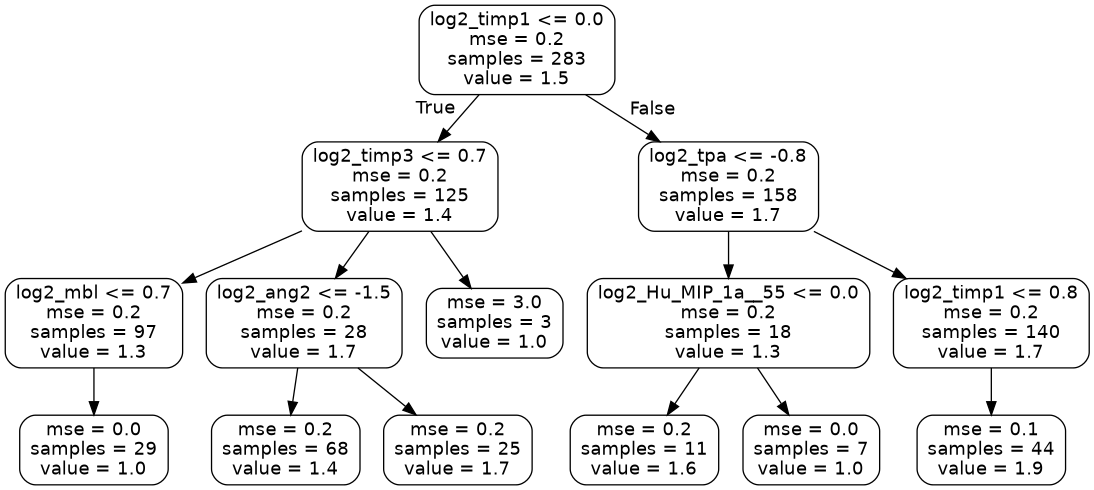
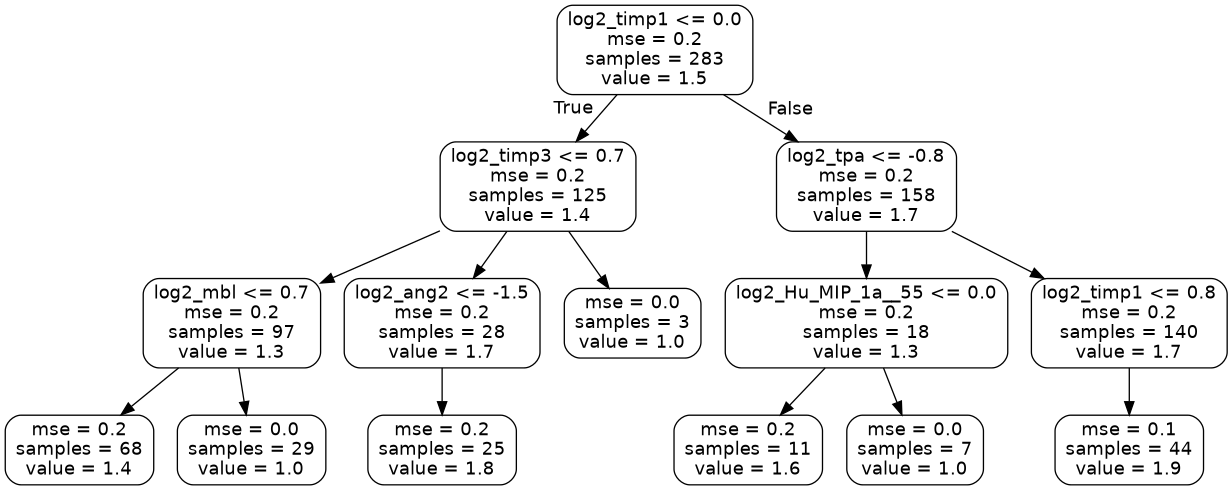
node "mse = 3.0 samples = 3 value = 1.0": label "mse = 3.0 samples = 3 value = 1.0" -> "mse = 0.0 samples = 3 value = 1.0"
edge "log2_ang2 <= -1.5 mse = 0.2 samples = 28 value = 1.7" -> "mse = 0.2 samples = 68 value = 1.4": now "log2_mbl <= 0.7 mse = 0.2 samples = 97 value = 1.3" -> "mse = 0.2 samples = 68 value = 1.4"
node "mse = 0.2 samples = 25 value = 1.7": label "mse = 0.2 samples = 25 value = 1.7" -> "mse = 0.2 samples = 25 value = 1.8"
